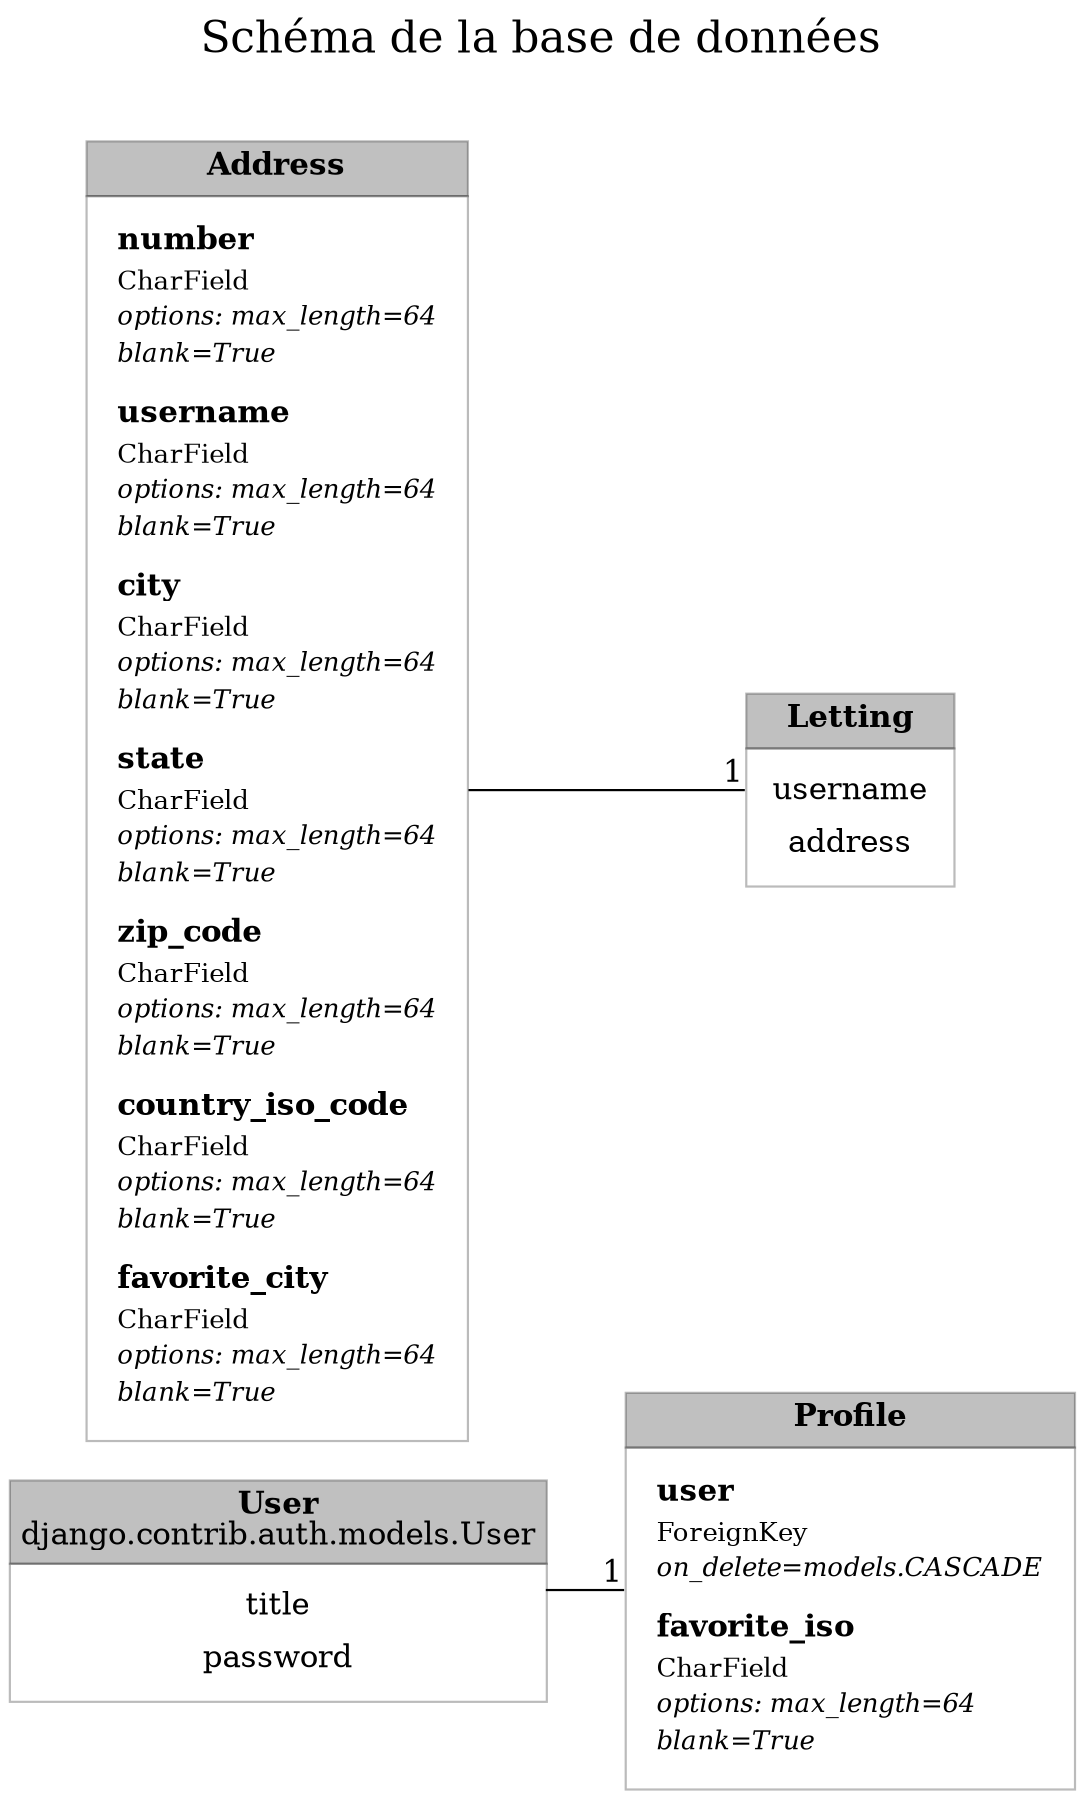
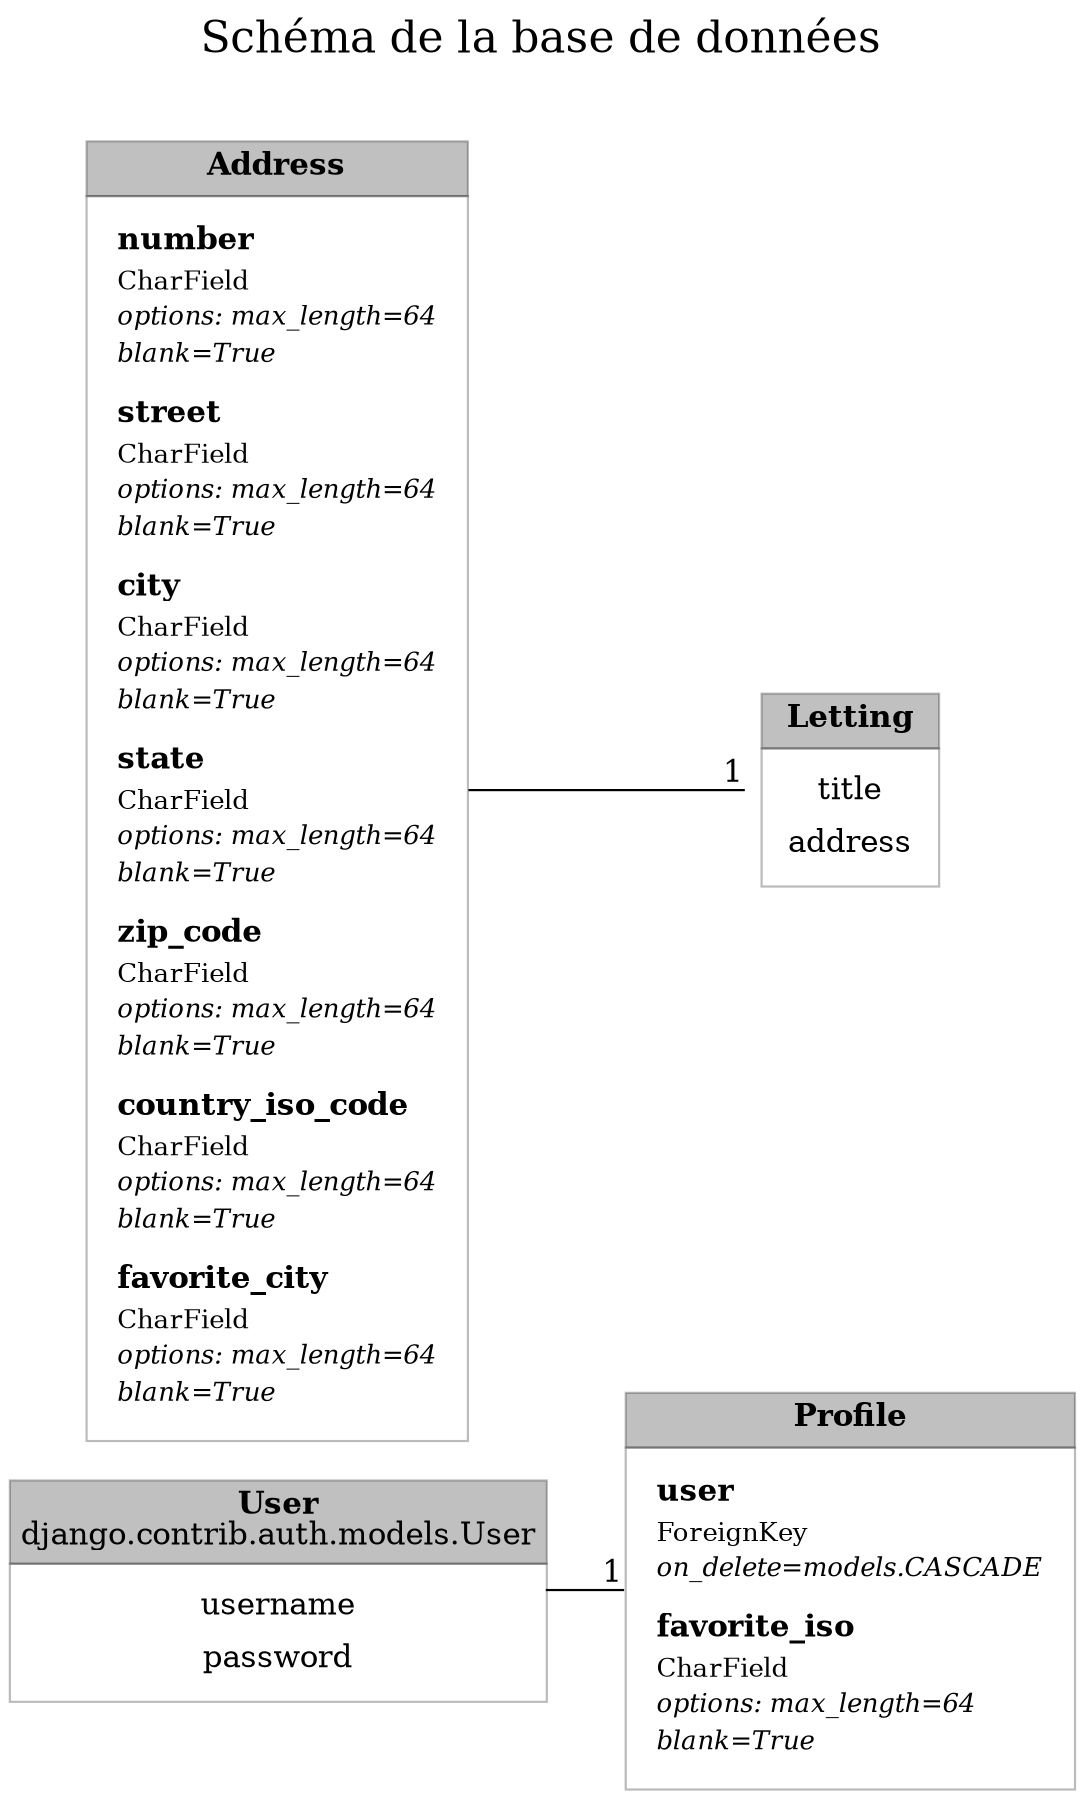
node "Address": text "username" -> "street"
node "Letting": text "username" -> "title"
node "User": text "title" -> "username"
